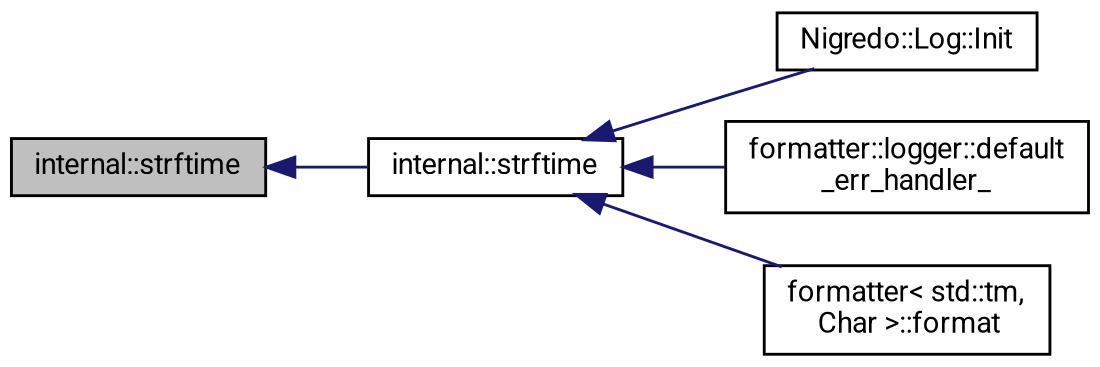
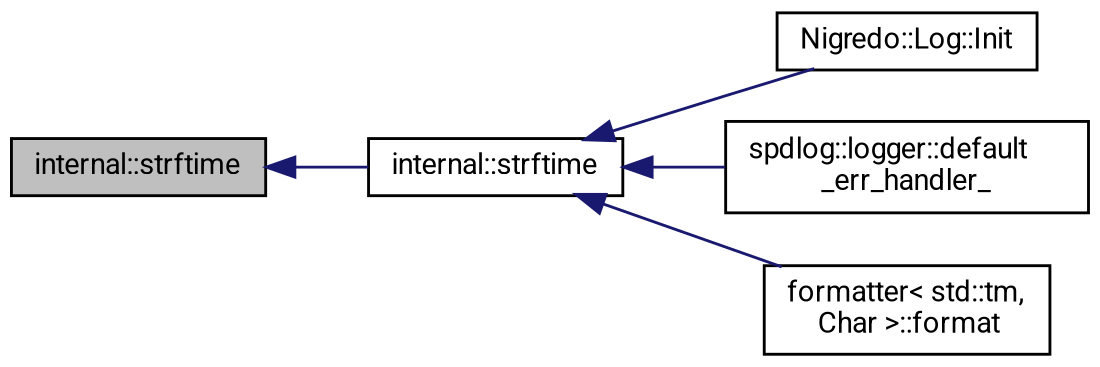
node "formatter::logger::default _err_handler_": label "formatter::logger::default _err_handler_" -> "spdlog::logger::default _err_handler_"
